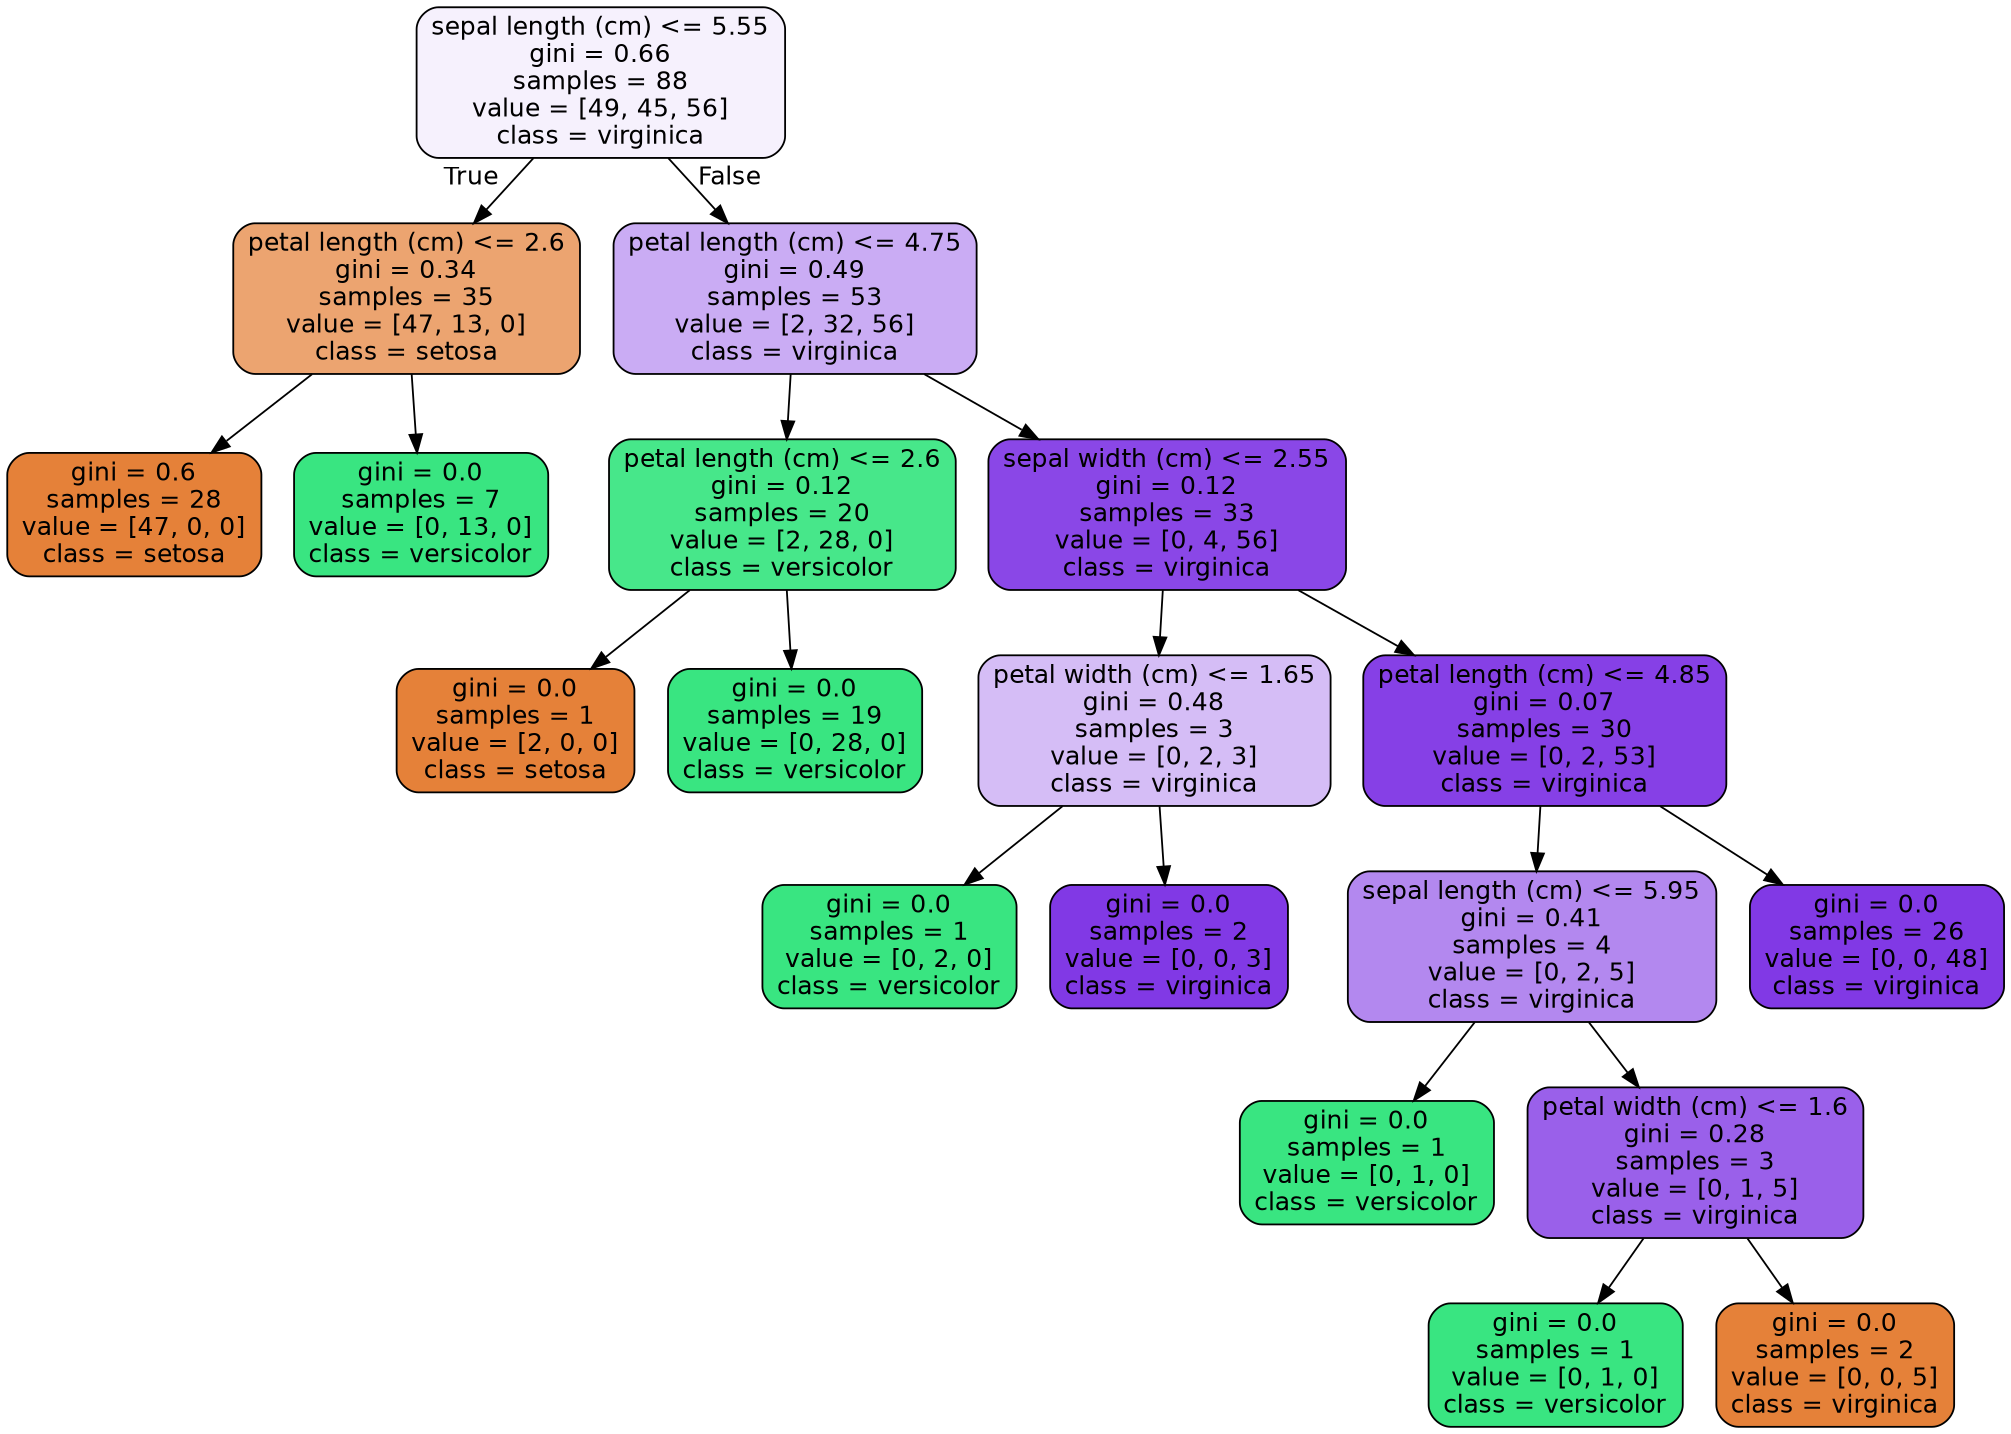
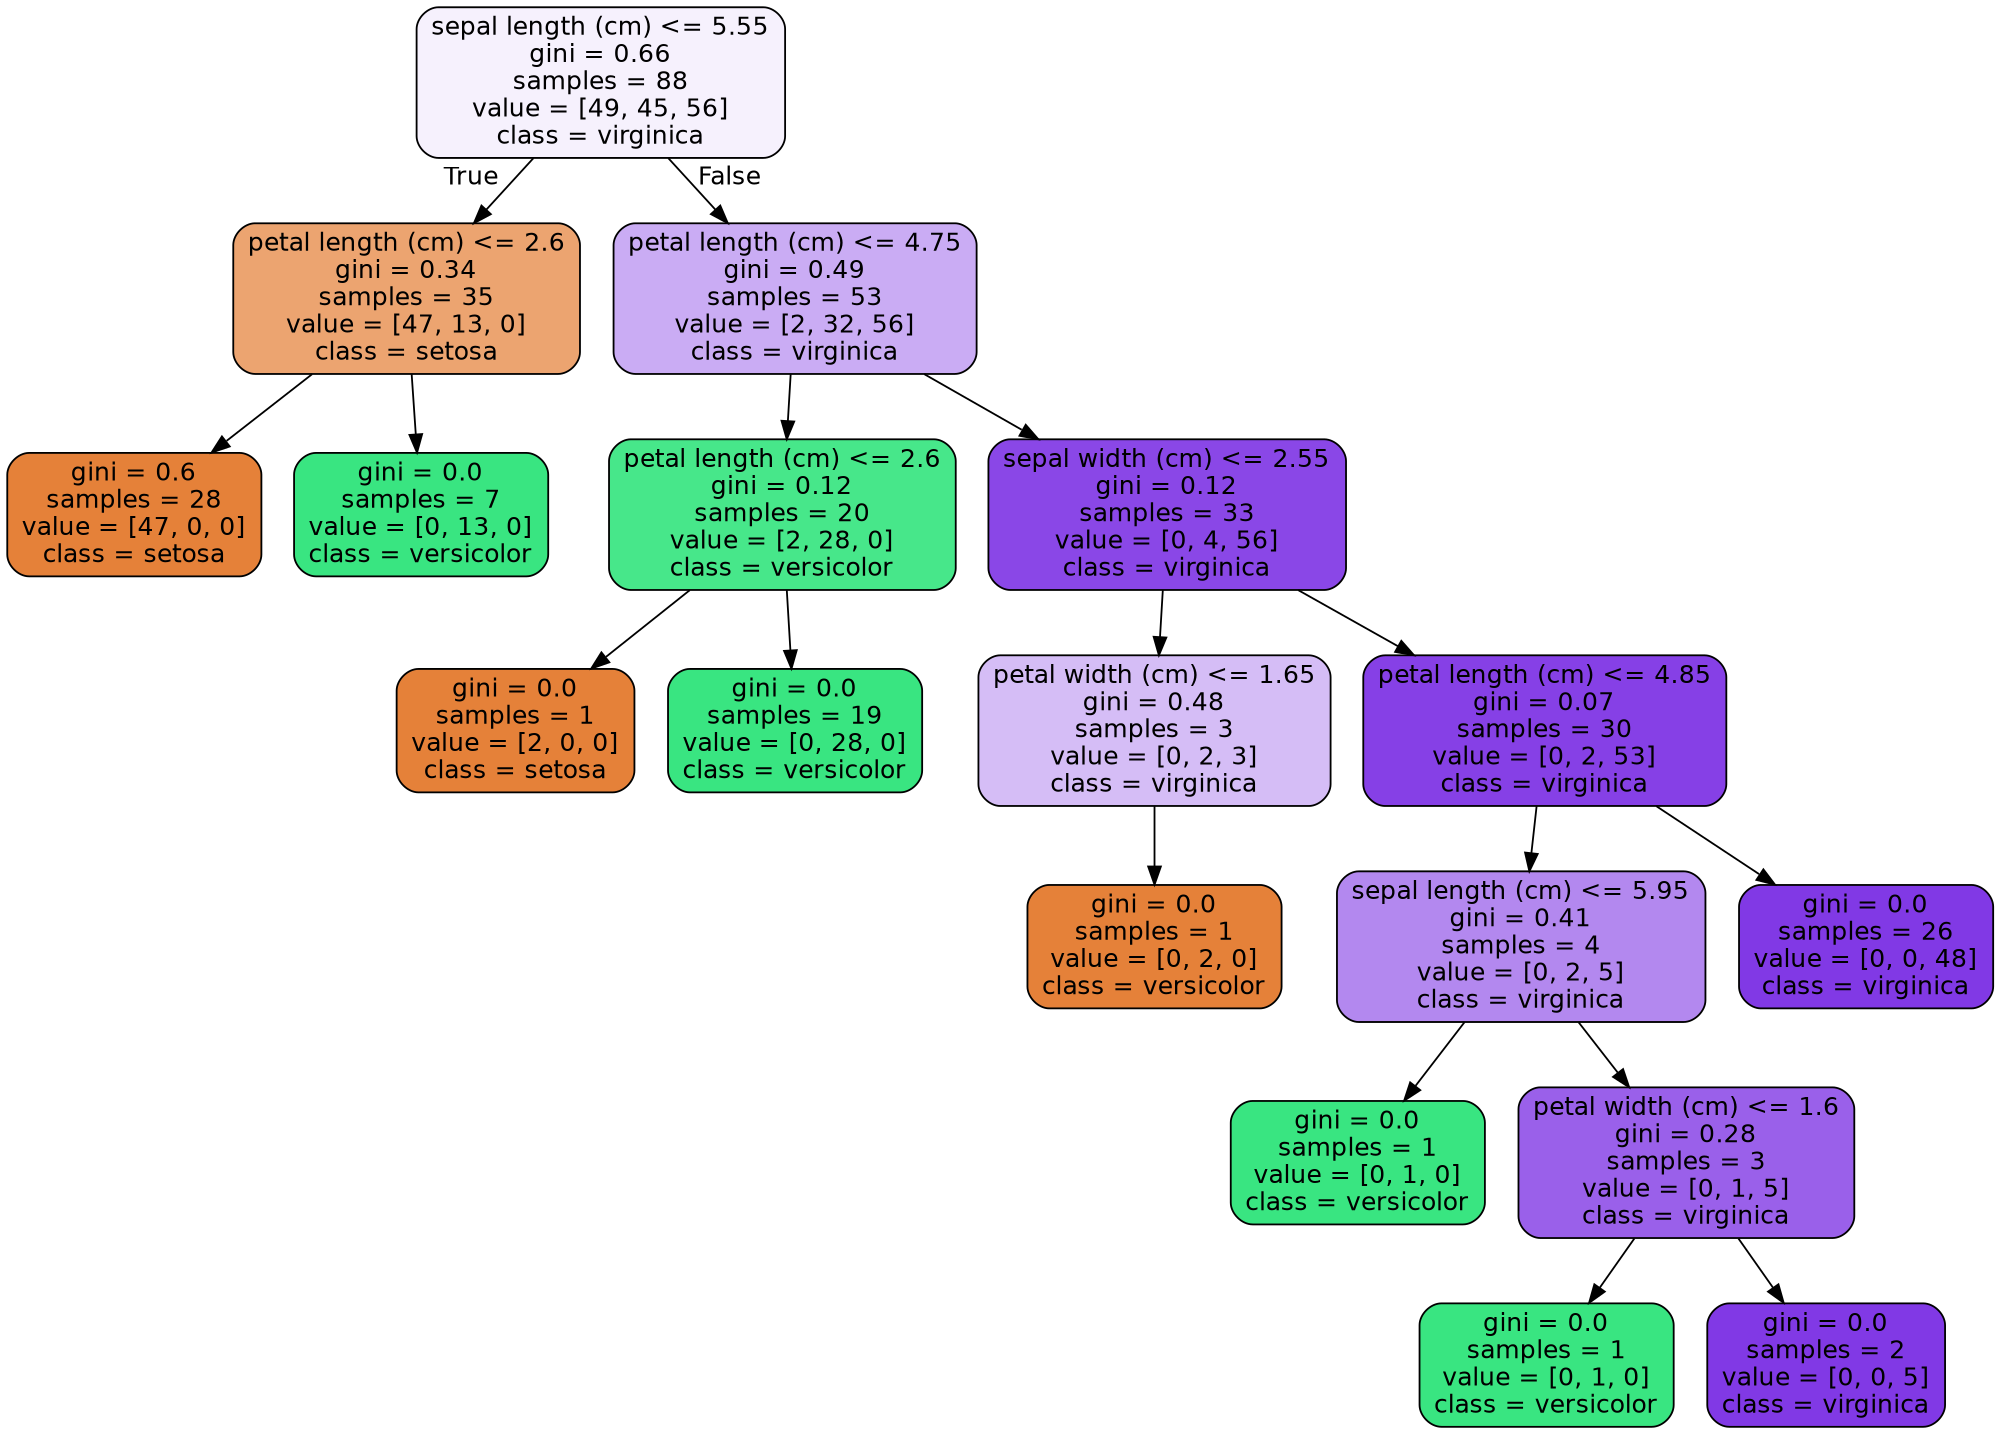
node "gini = 0.0 samples = 1 value = [0, 2, 0] class = versicolor": fillcolor #39e581ff -> #e58139ff
node "gini = 0.0 samples = 2 value = [0, 0, 3] class = virginica": removed
node "gini = 0.0 samples = 2 value = [0, 0, 5] class = virginica": fillcolor #e58139ff -> #8139e5ff
